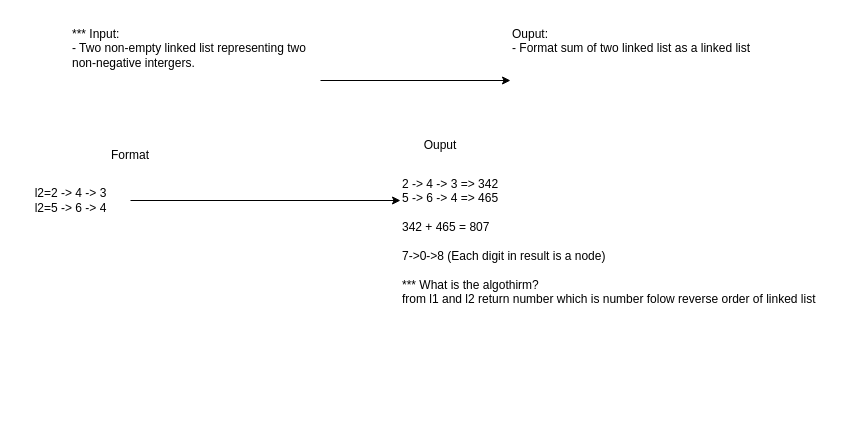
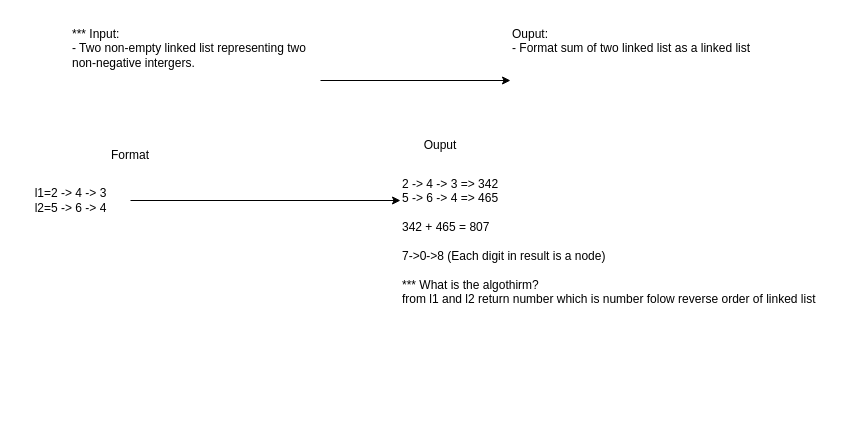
node "l2=2 -> 4 -> 3 l2=5 -> 6 -> 4": label "l2=2 -> 4 -> 3 l2=5 -> 6 -> 4" -> "l1=2 -> 4 -> 3 l2=5 -> 6 -> 4"
